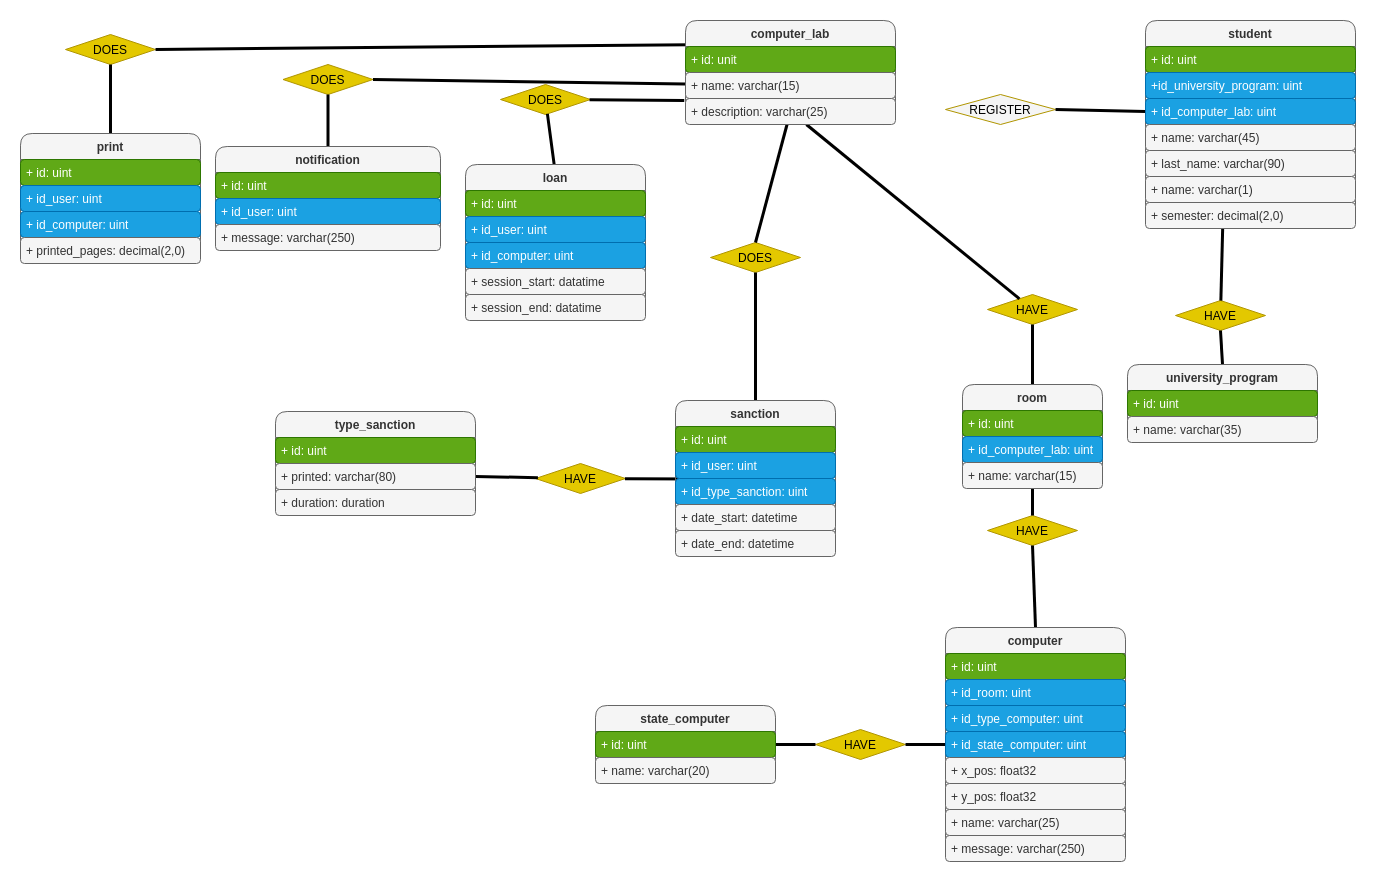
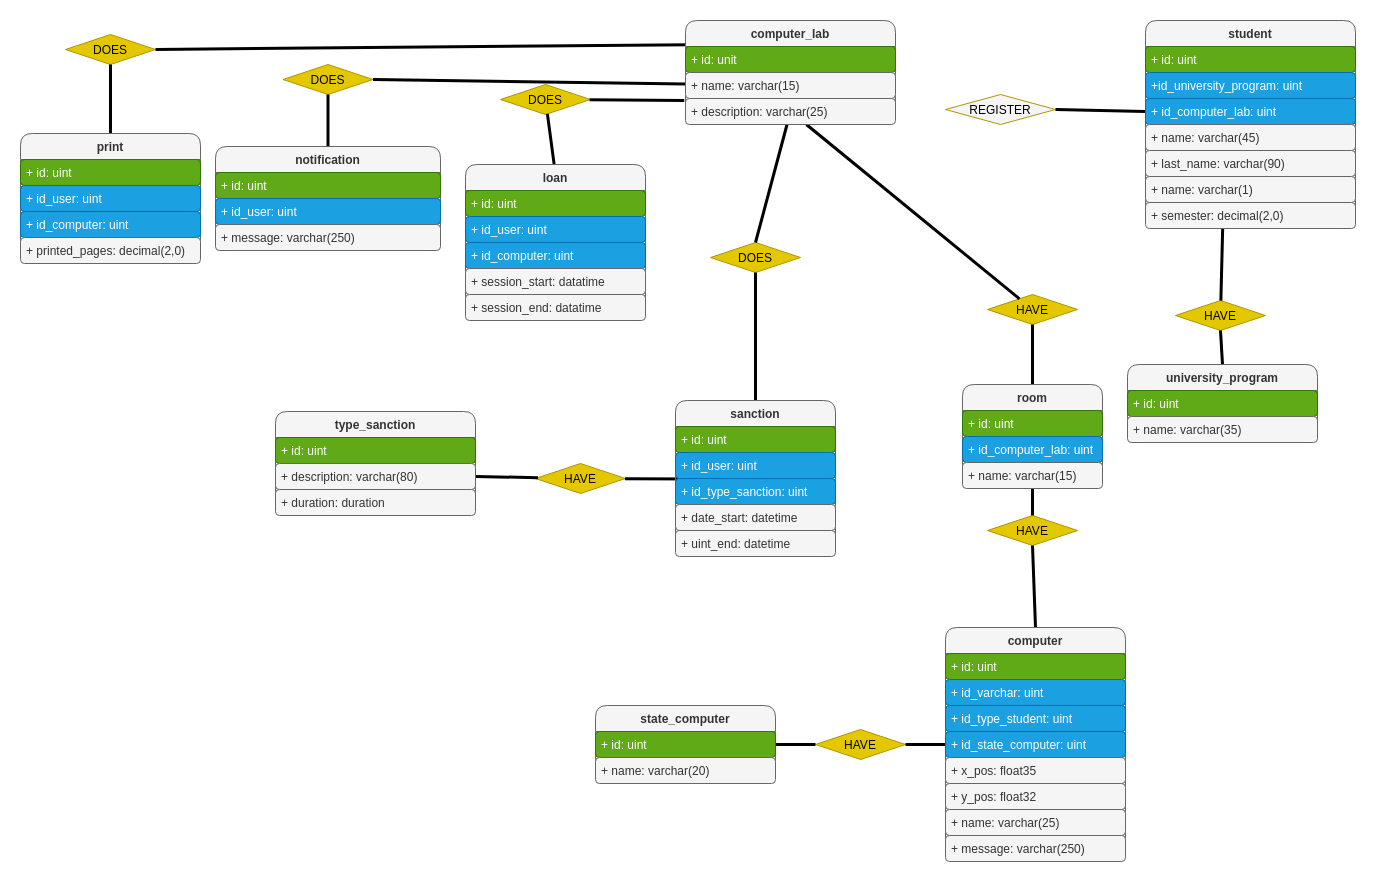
node "+ printed: varchar(80)": label "+ printed: varchar(80)" -> "+ description: varchar(80)"
node "+ date_end: datetime": label "+ date_end: datetime" -> "+ uint_end: datetime"
node "+ id_room: uint": label "+ id_room: uint" -> "+ id_varchar: uint"
node "+ id_type_computer: uint": label "+ id_type_computer: uint" -> "+ id_type_student: uint"
node "+ x_pos: float32": label "+ x_pos: float32" -> "+ x_pos: float35"
